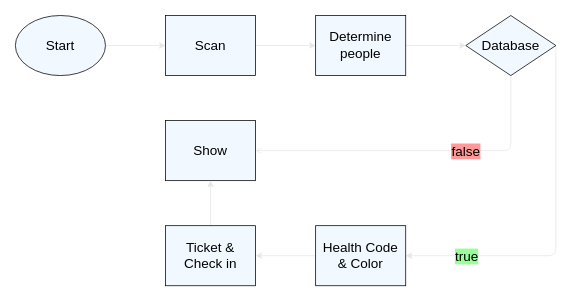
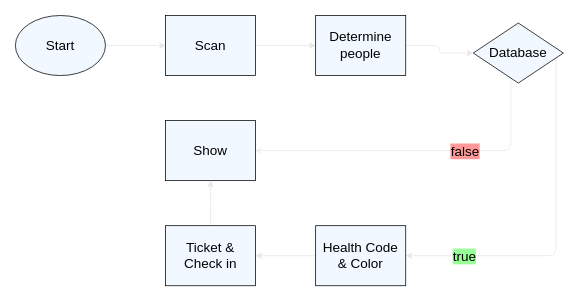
node "Database": moved (510, 45) -> (518, 53)
